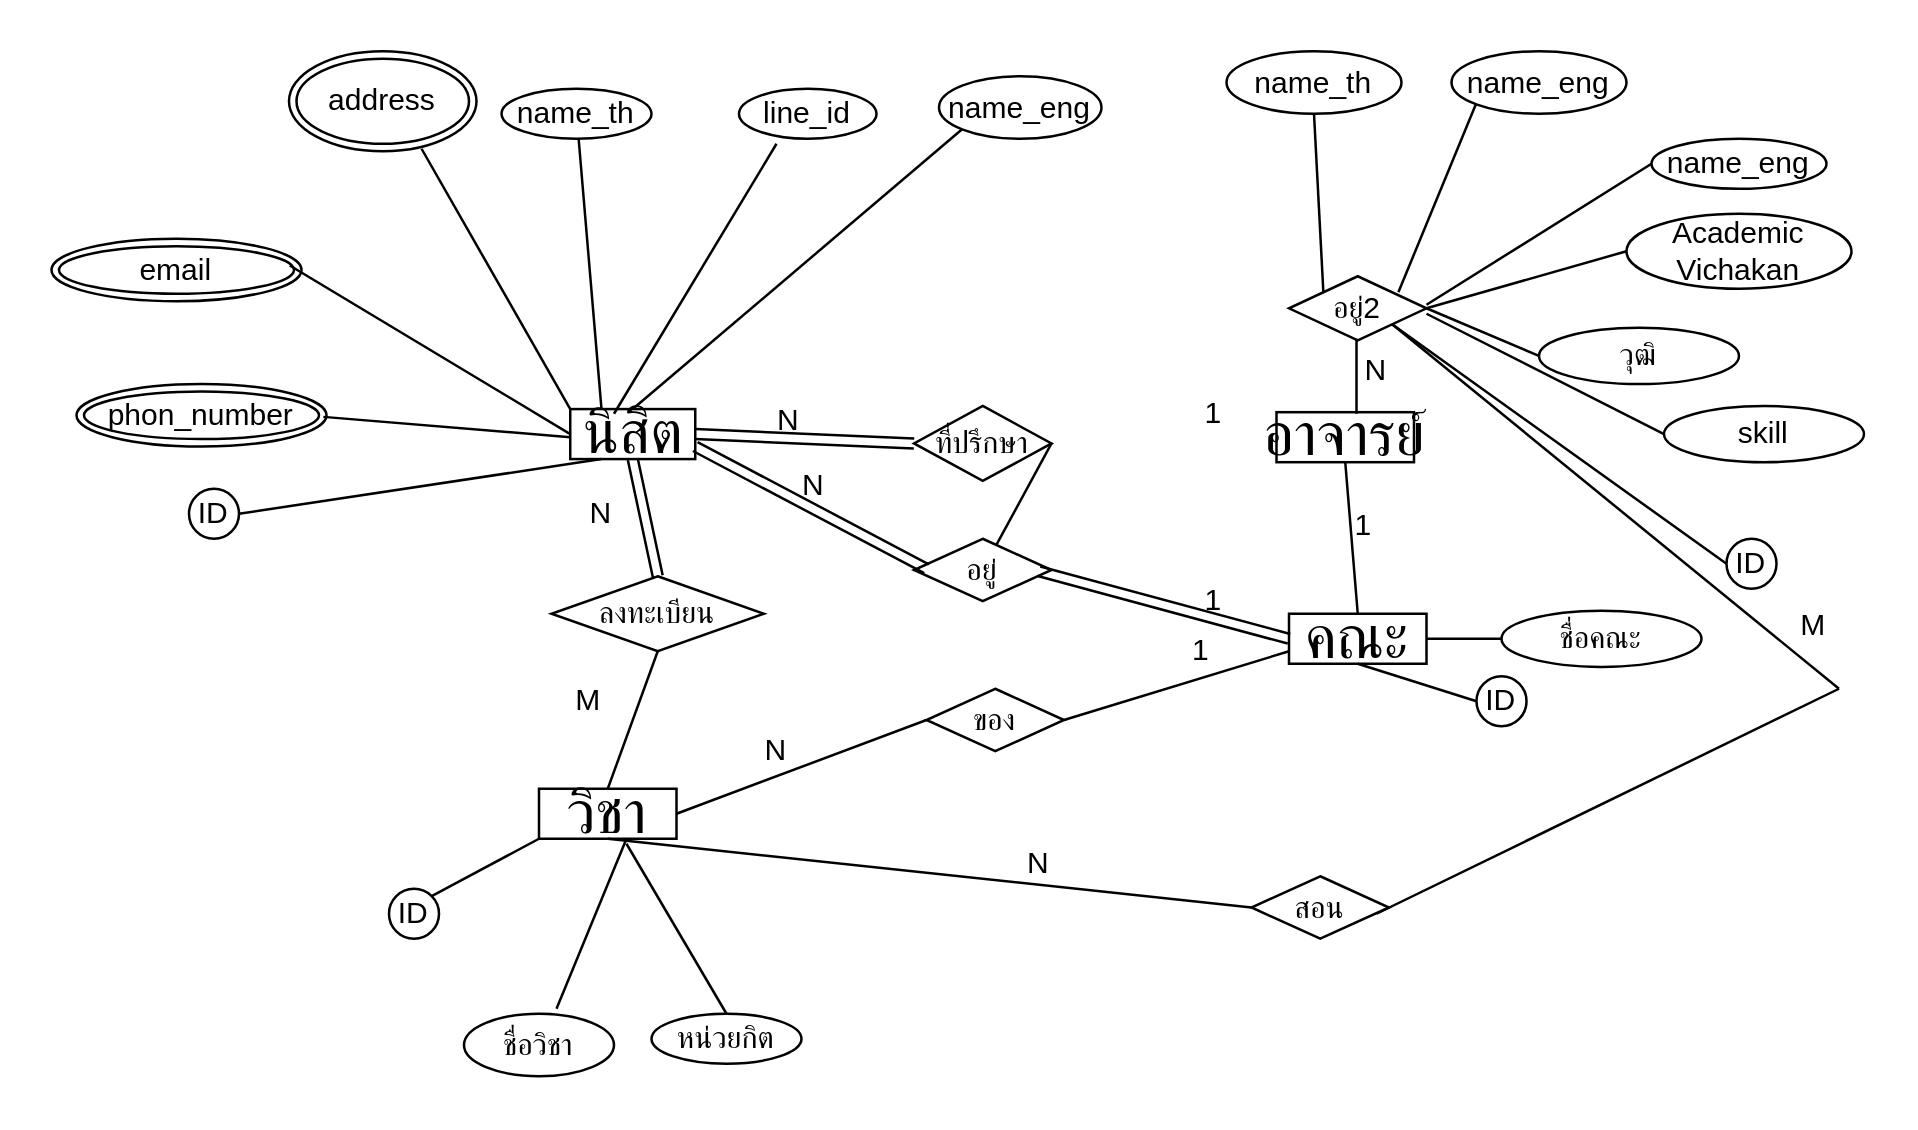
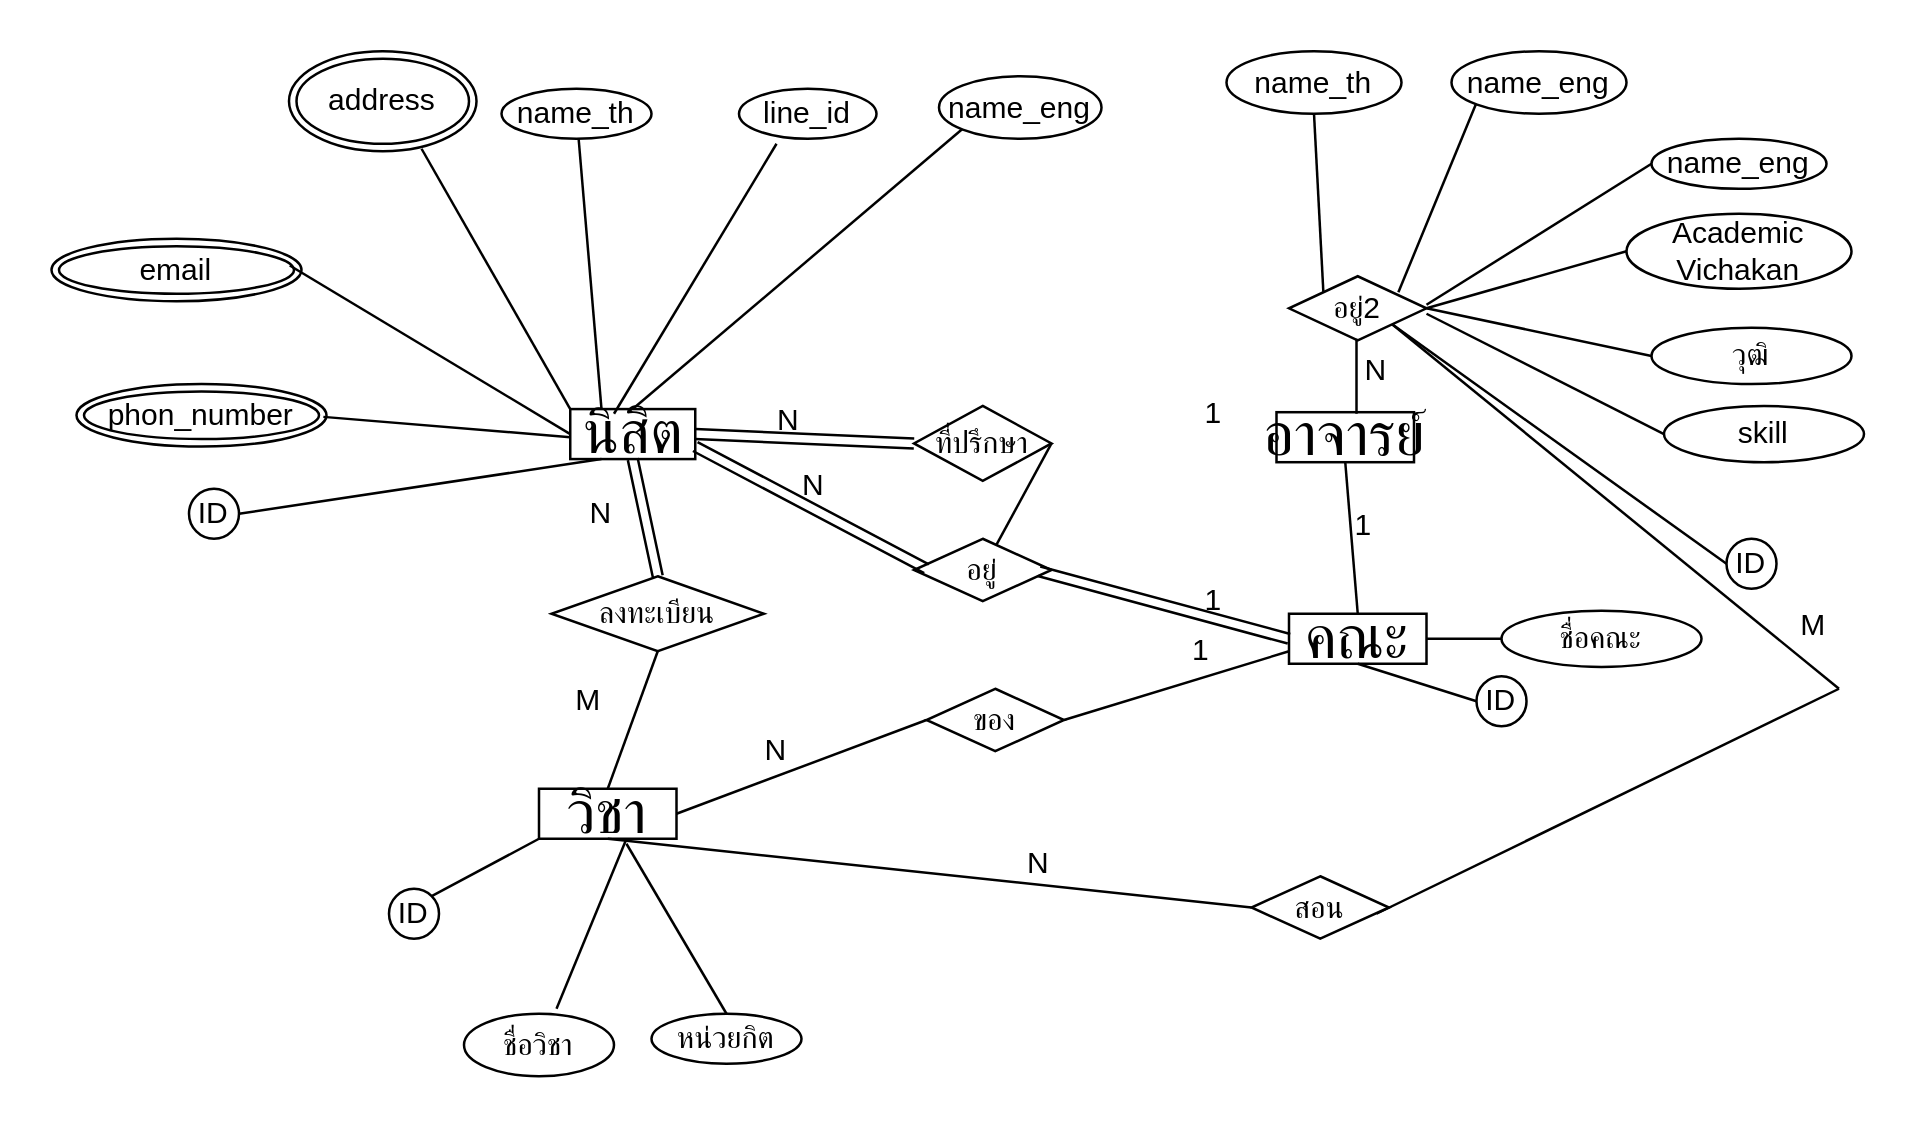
node "วุฒิ": moved (1639, 356) -> (1751, 356)
